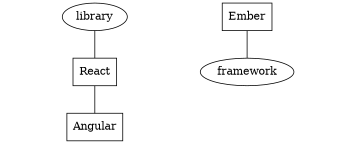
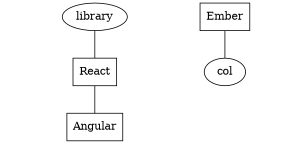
node "framework": label "framework" -> "col"
